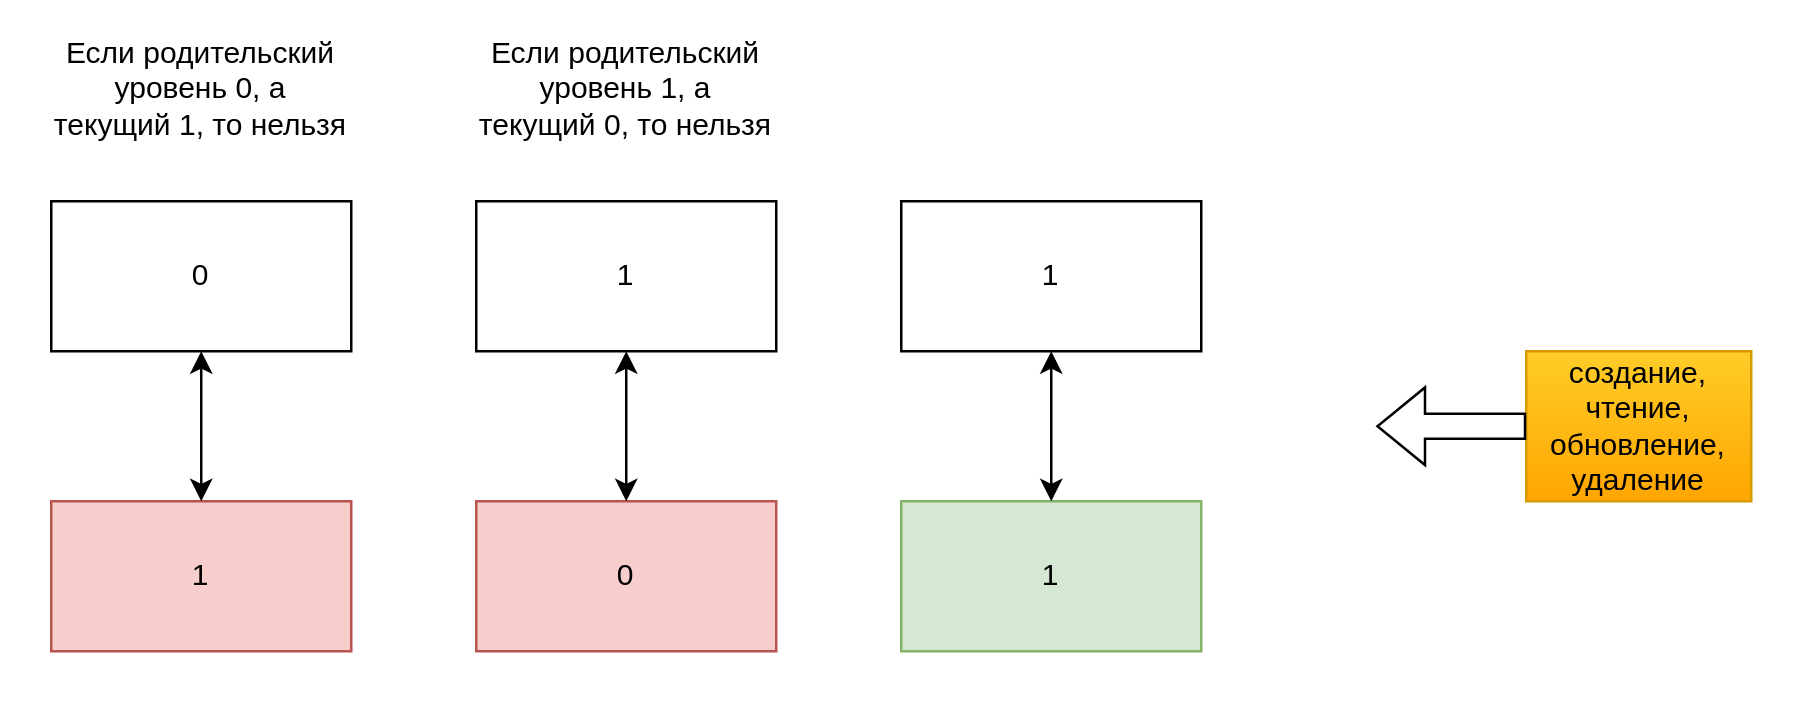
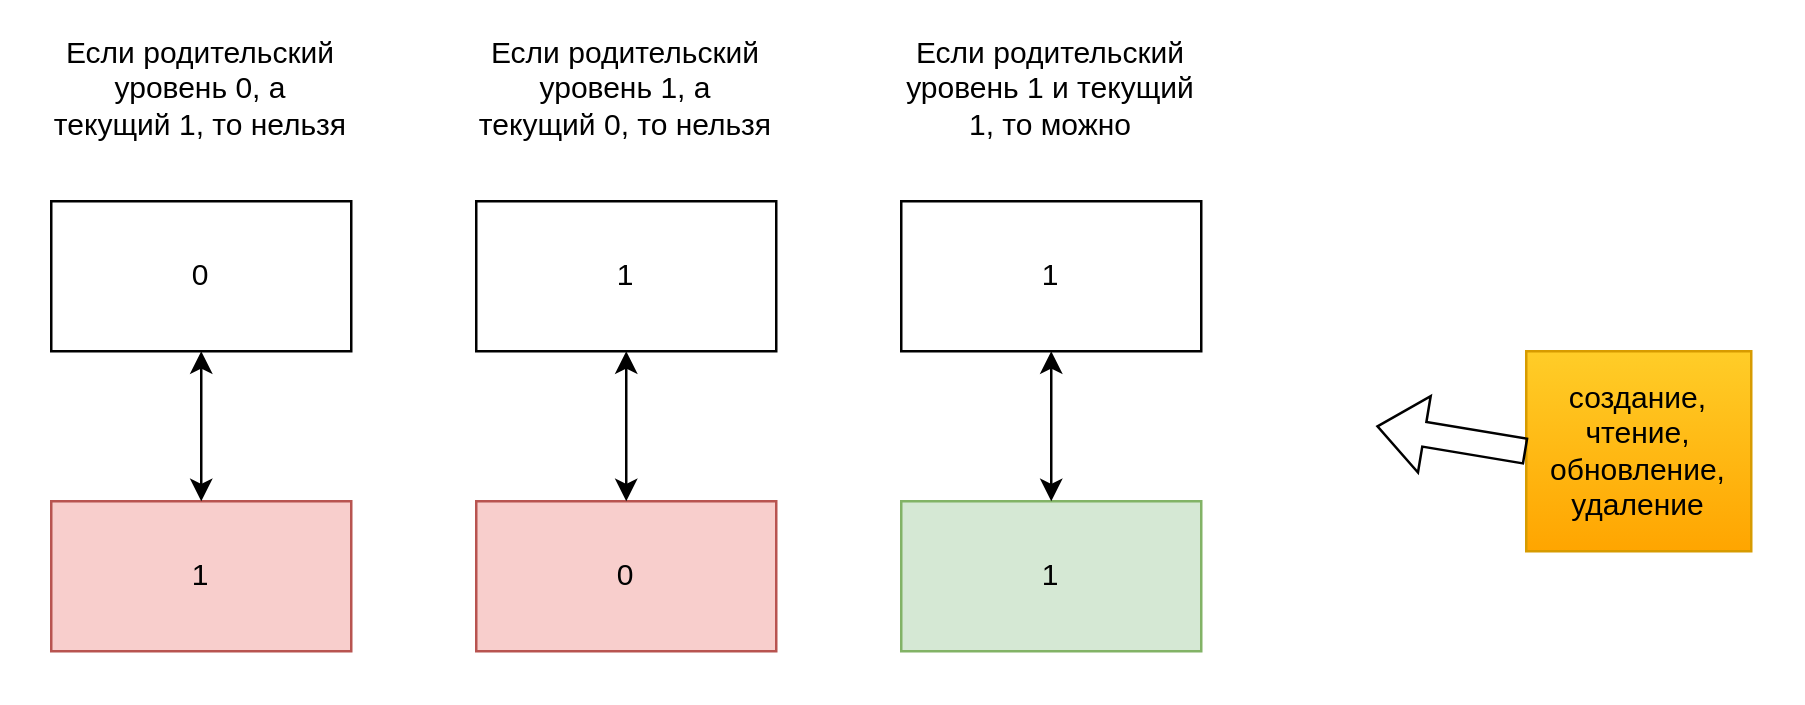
node "Если родительский уровень 1 и текущий 1, то можно": added
node "создание, чтение, обновление, удаление": size 225x150 -> 225x200
